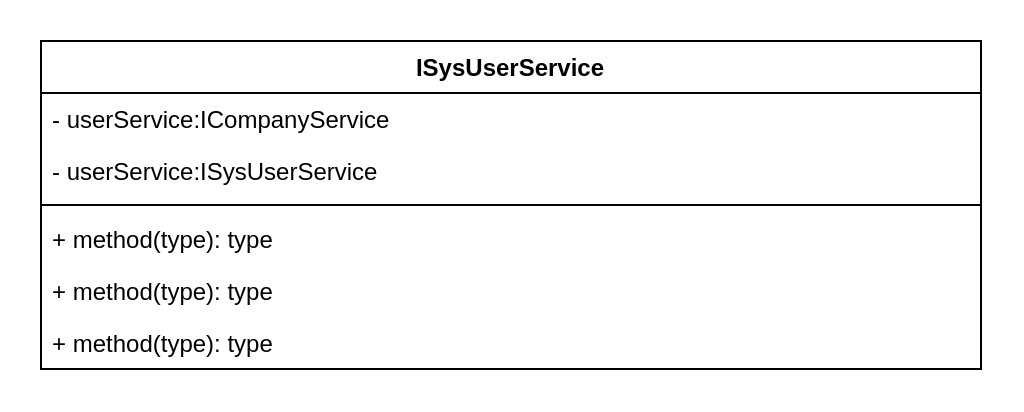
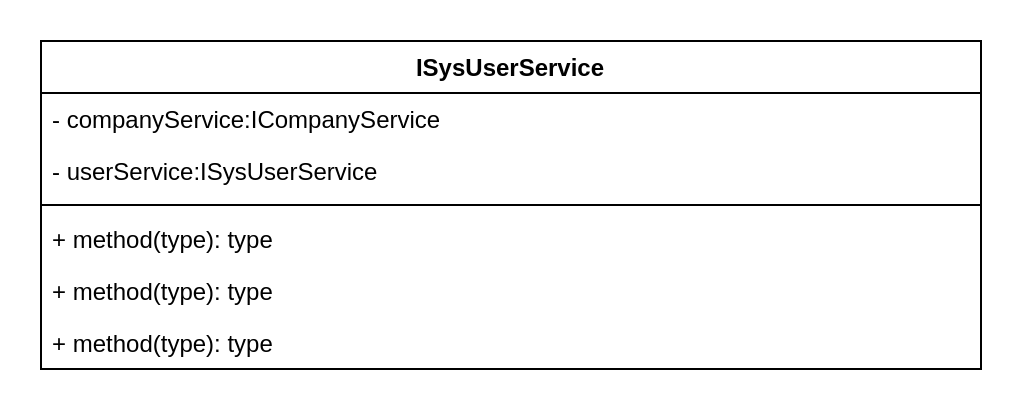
node "- userService:ICompanyService": label "- userService:ICompanyService" -> "- companyService:ICompanyService"
